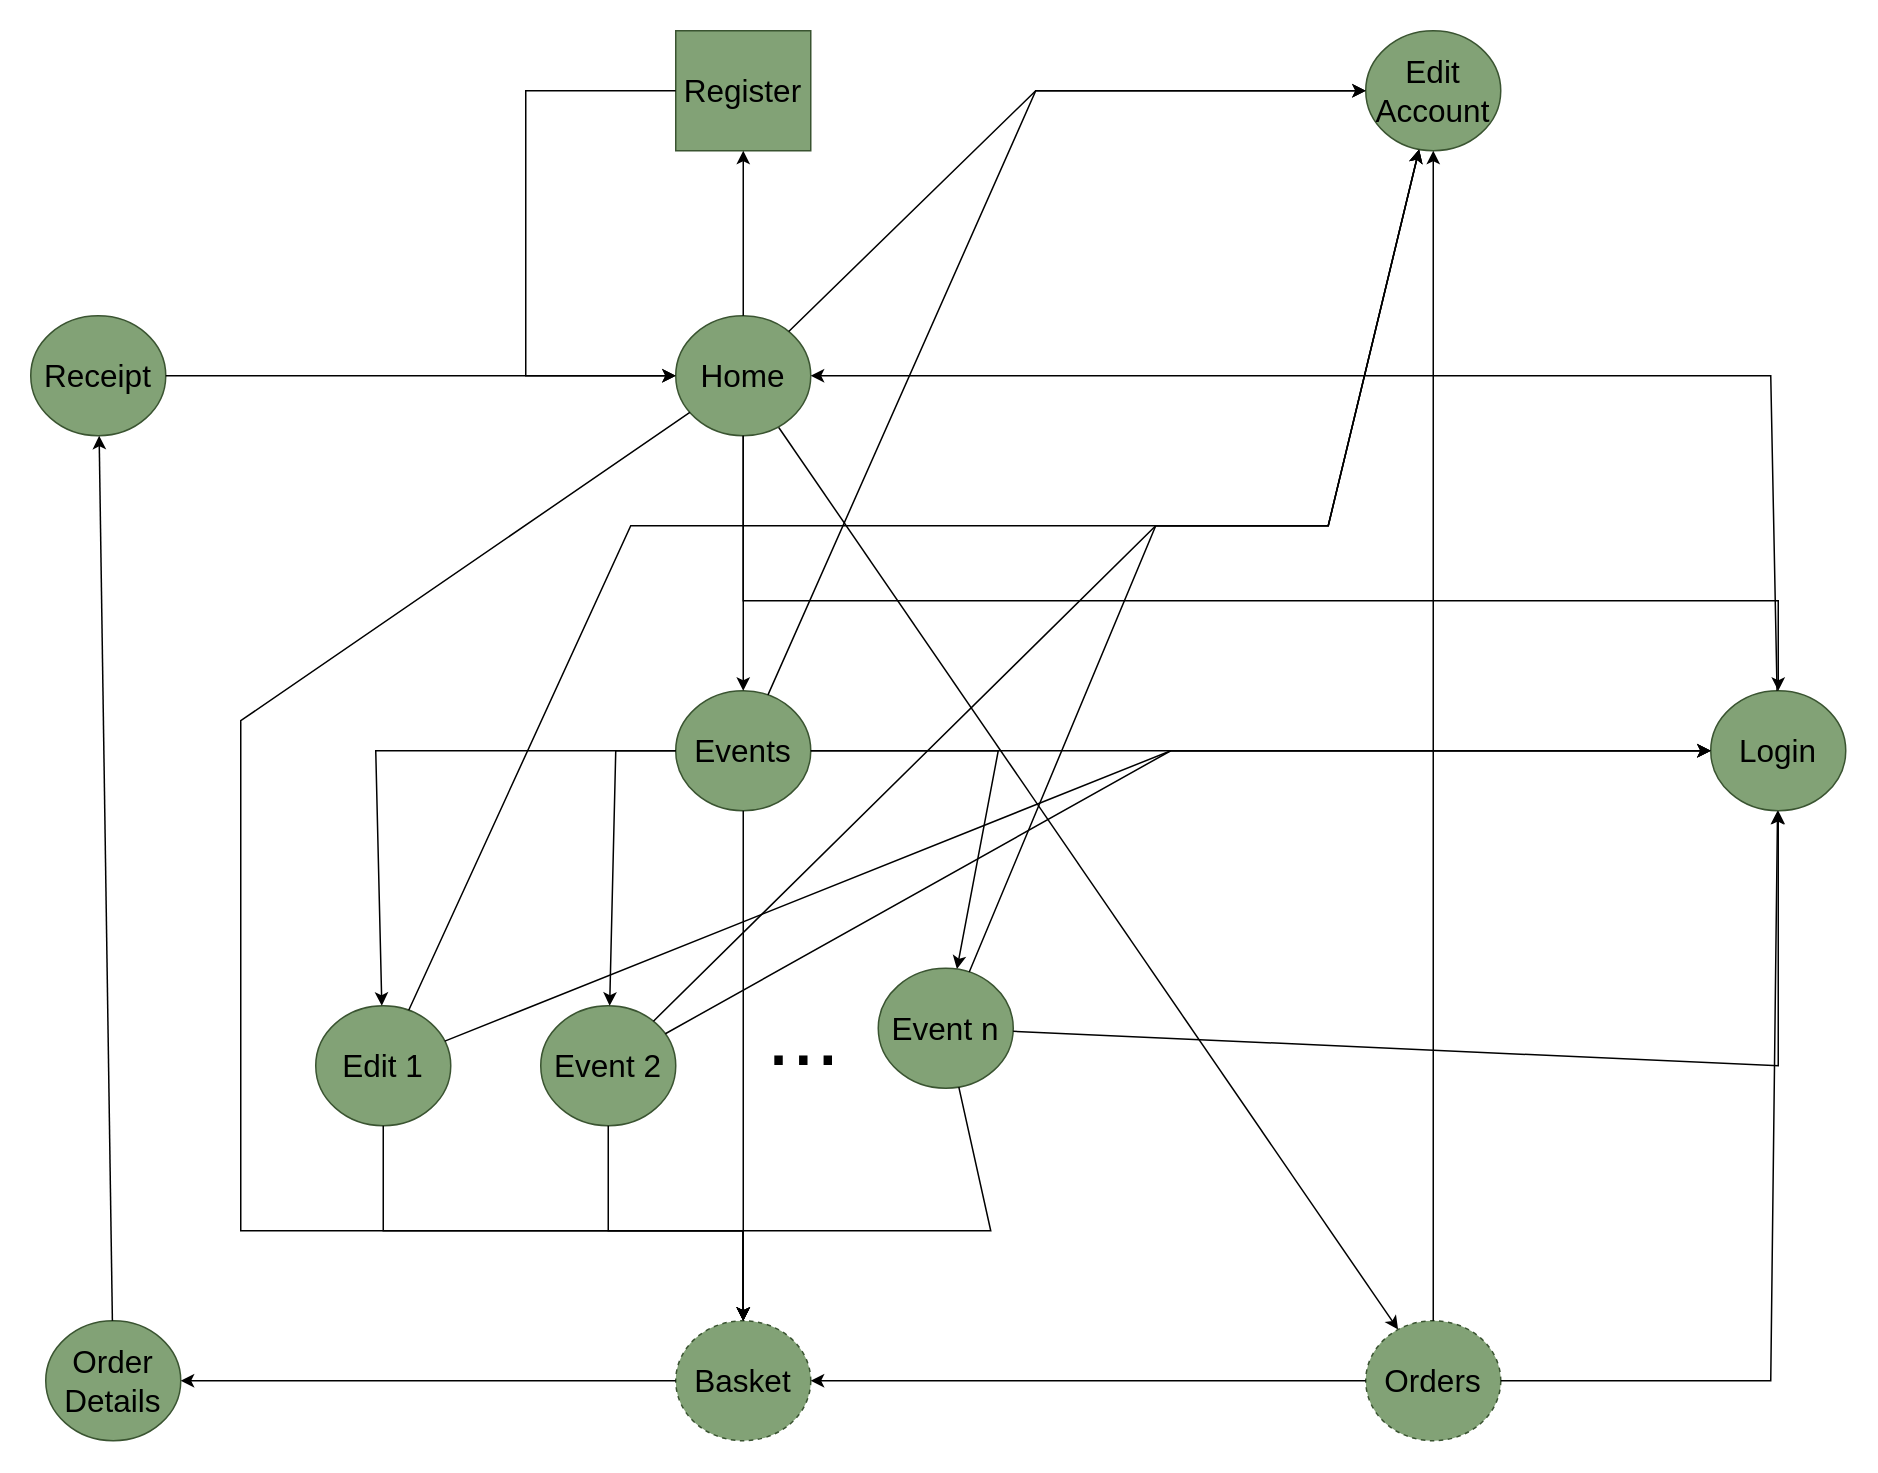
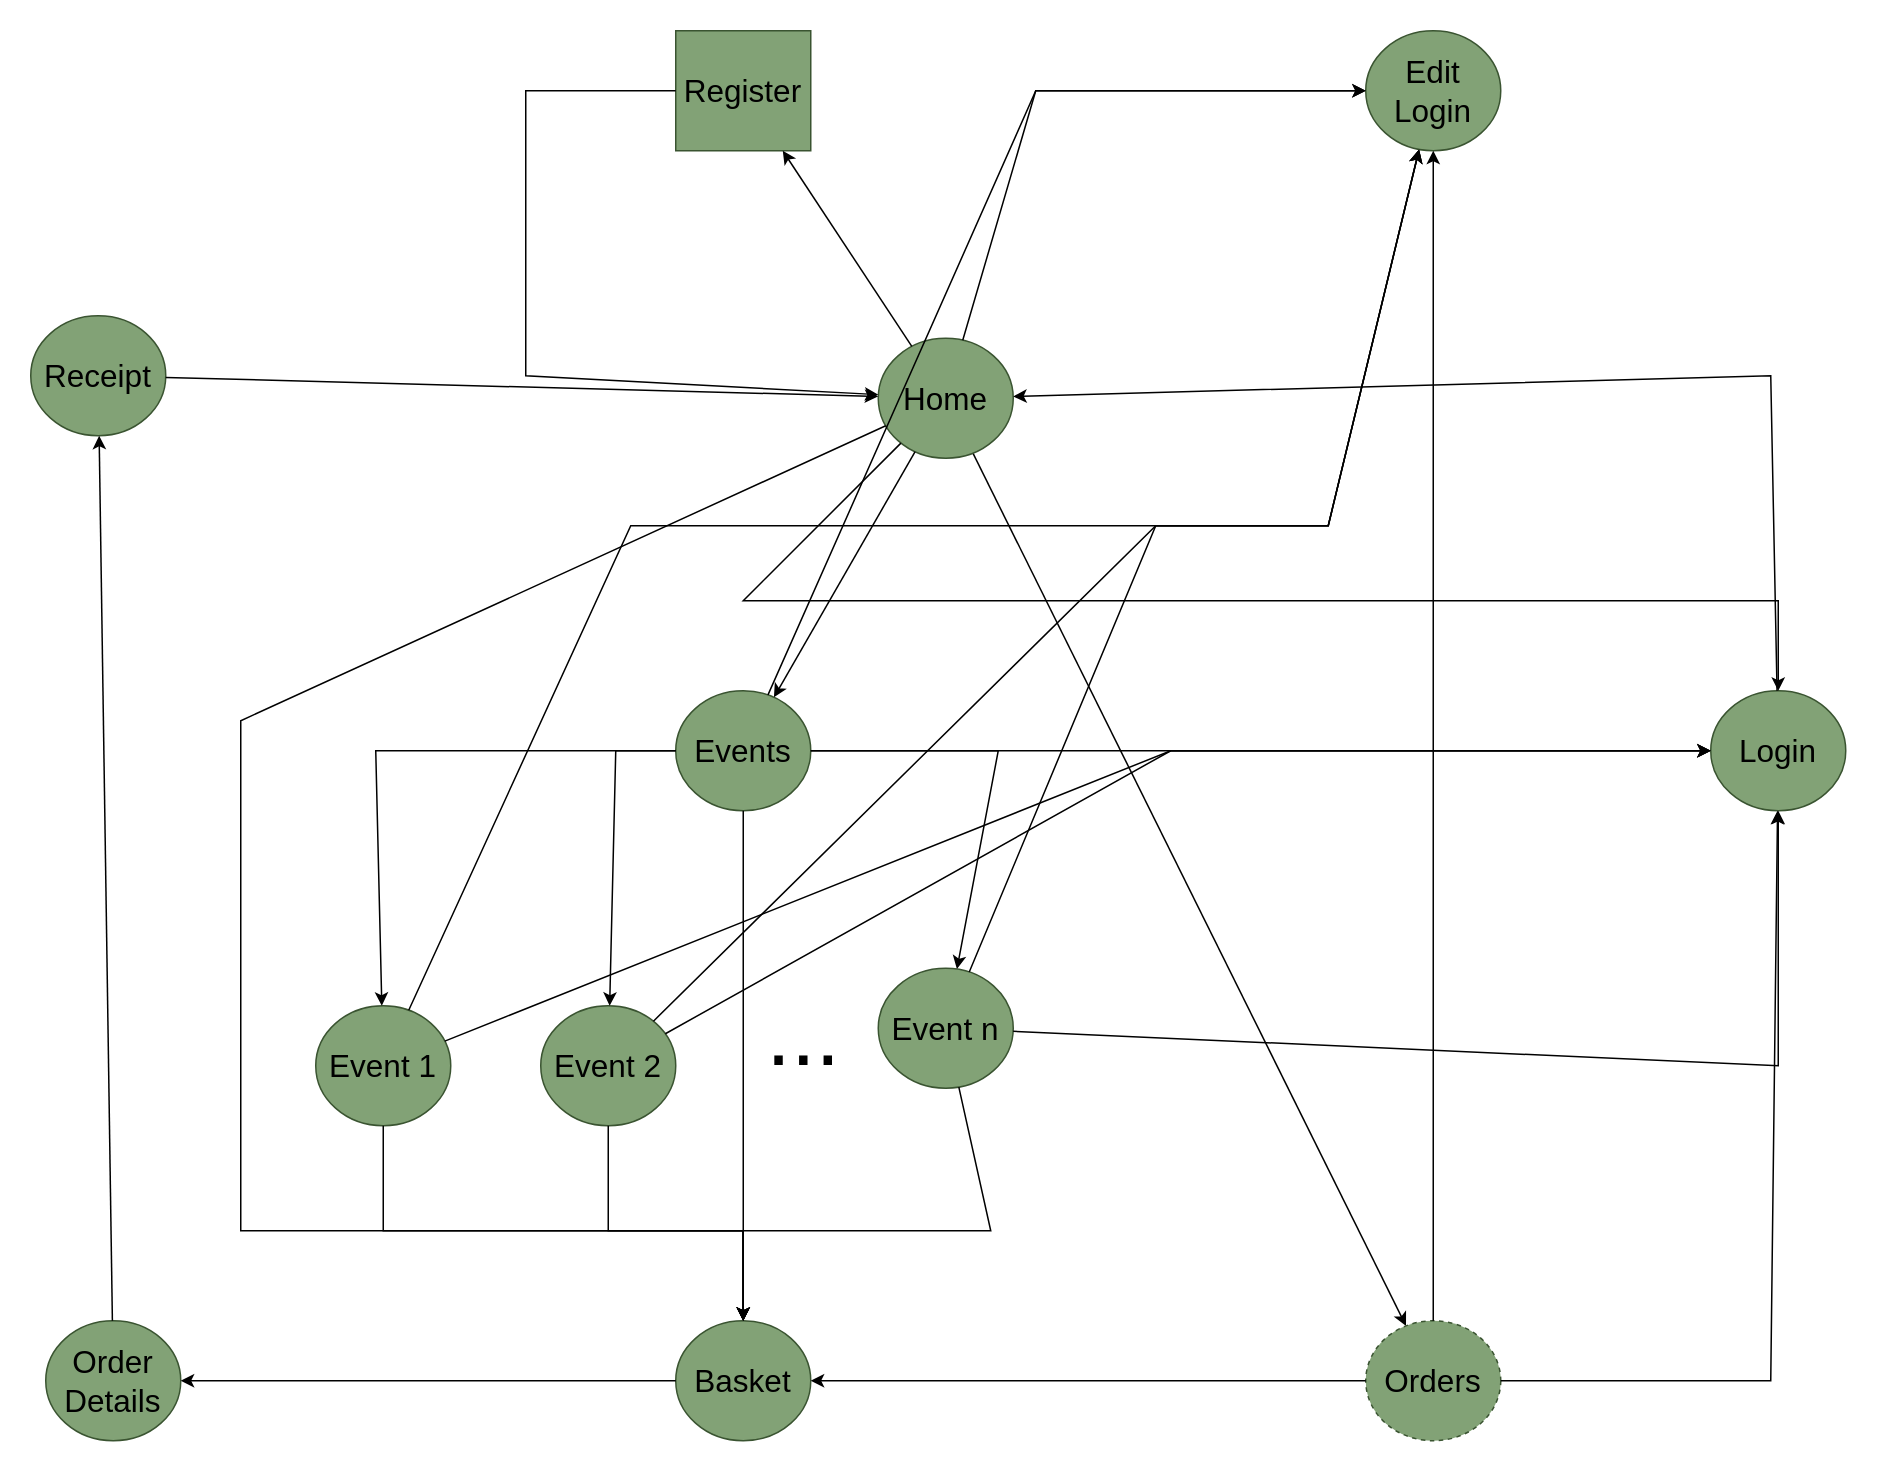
node "Edit Account": label "Edit Account" -> "Edit Login"
node "Home": moved (743, 376) -> (946, 398)
node "Edit 1": label "Edit 1" -> "Event 1"
node "Basket": style dashed -> solid
